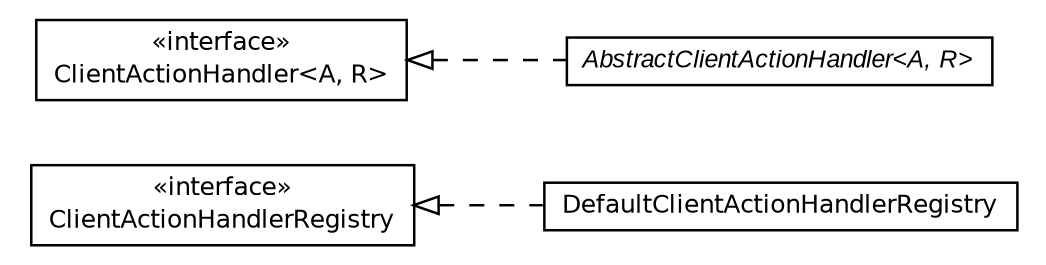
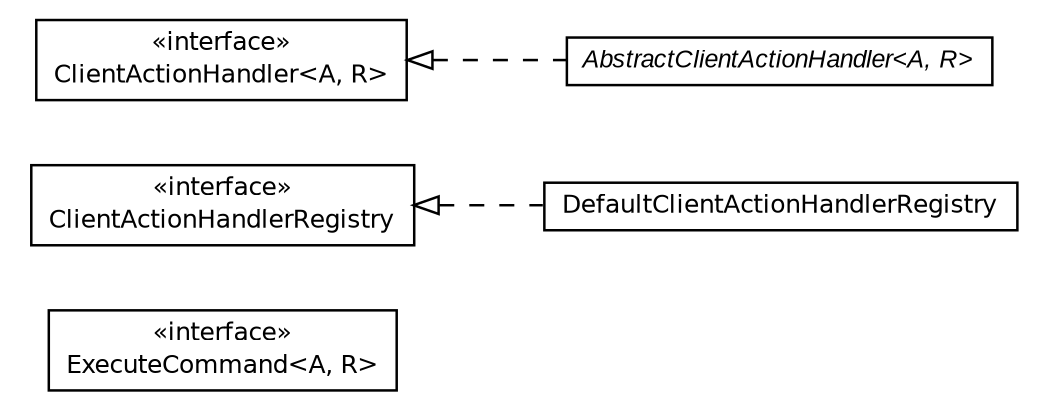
node "ExecuteCommand<A, R>": added
